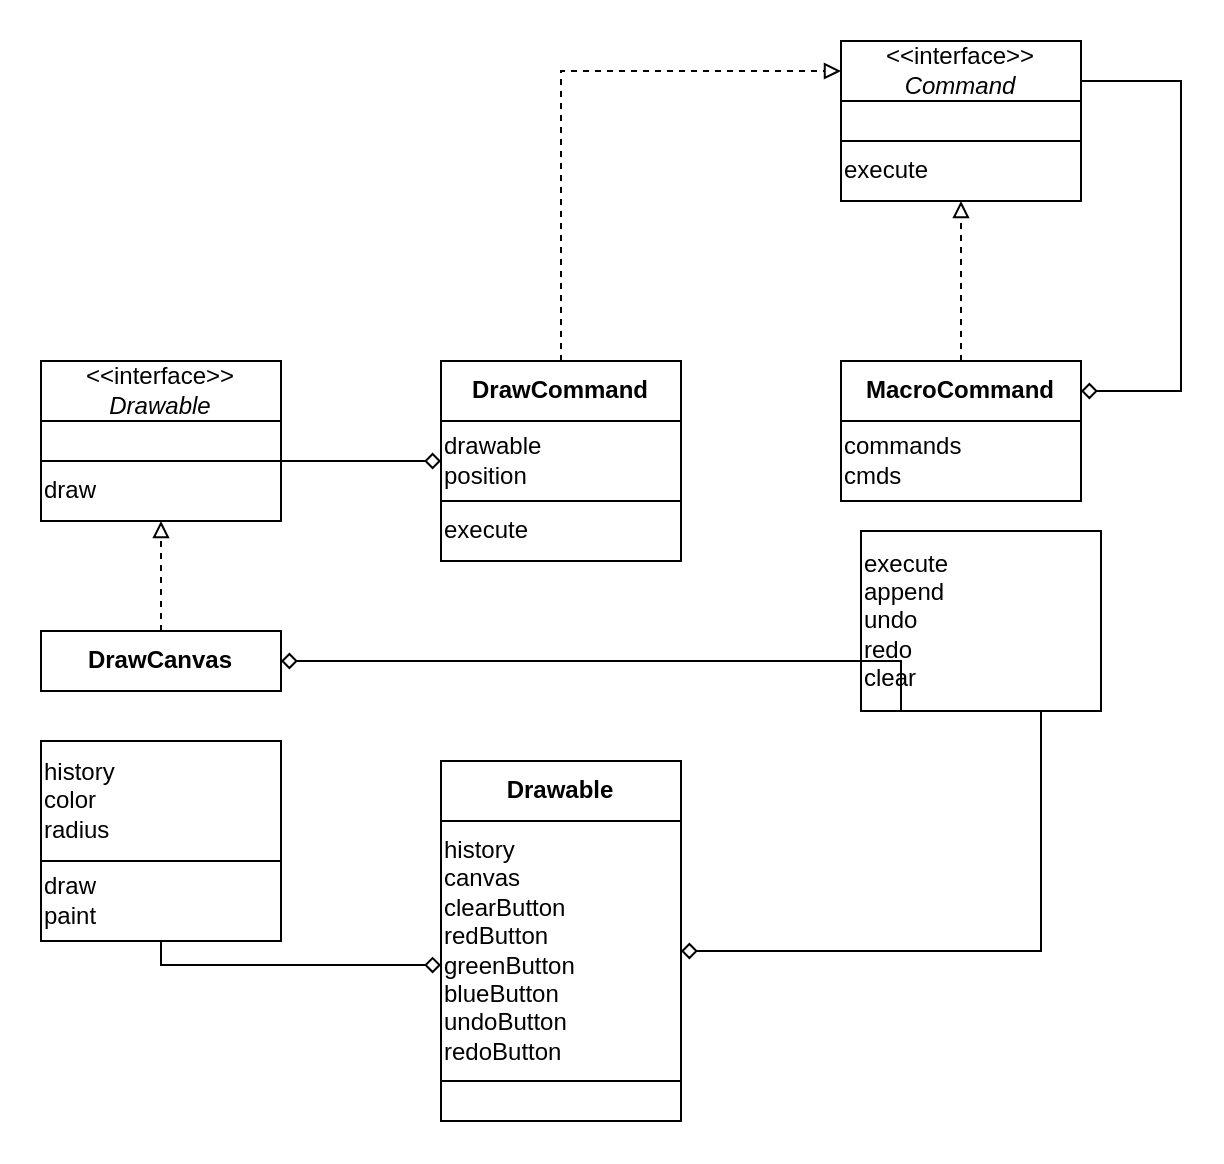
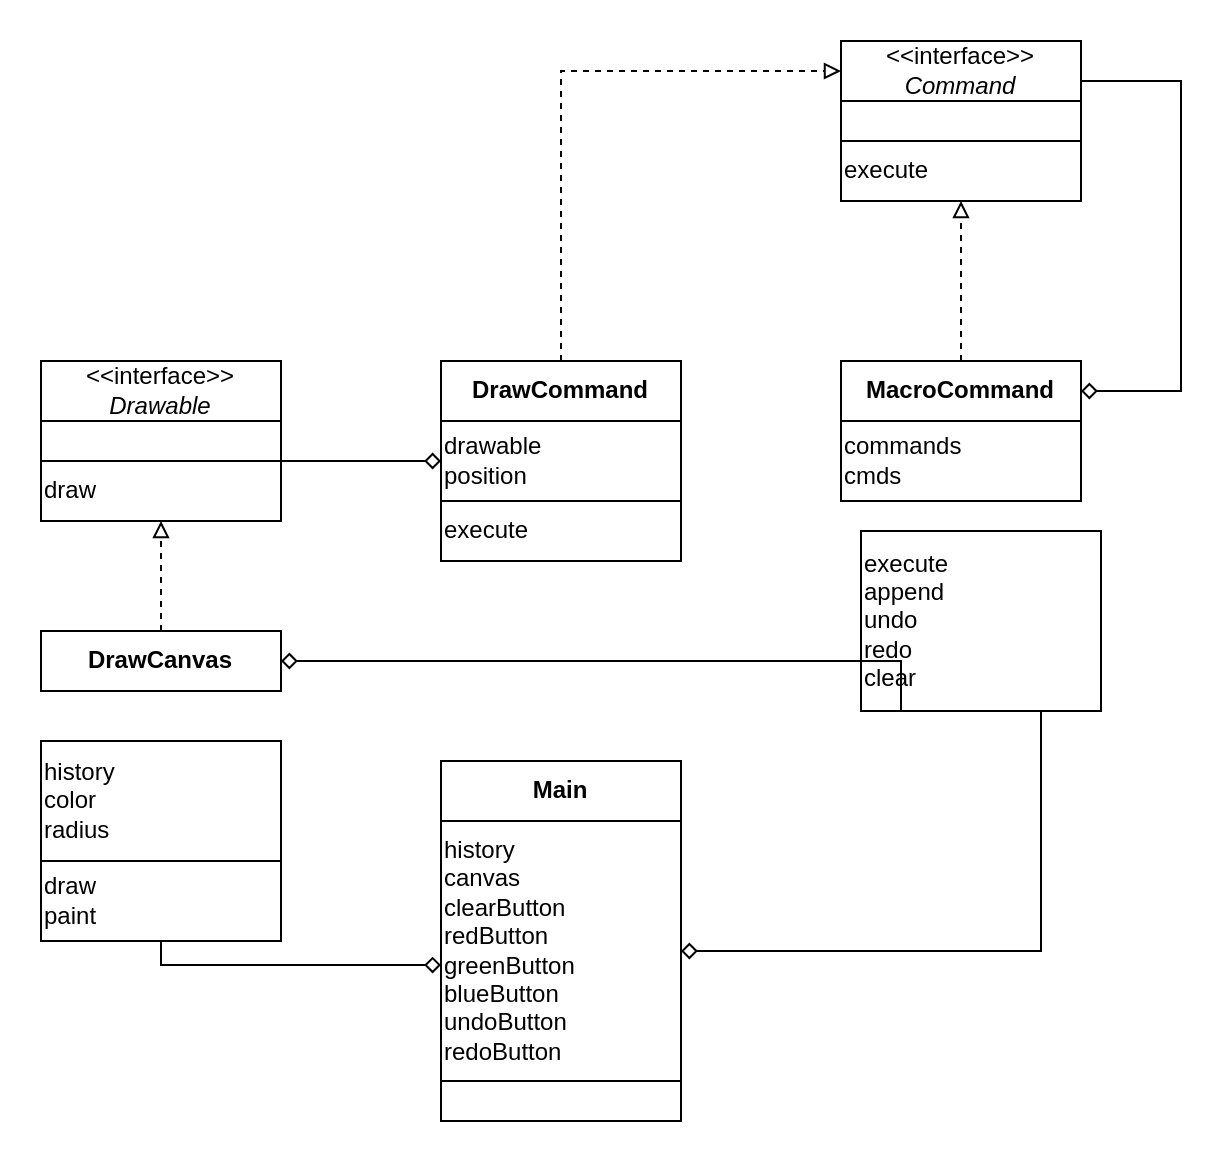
node "Drawable": label "Drawable" -> "Main"
